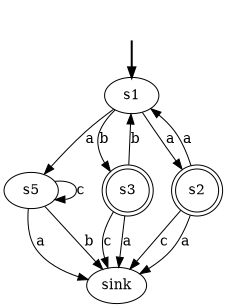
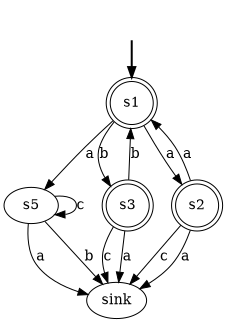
node "s1": shape ellipse -> doublecircle
